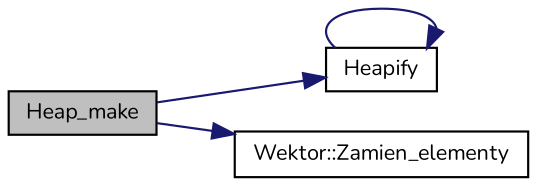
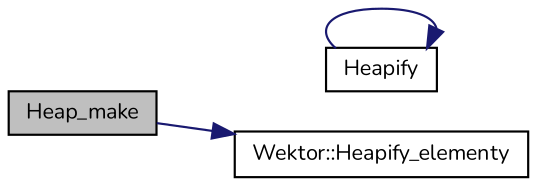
edge "Heap_make" -> "Heapify": removed
node "Wektor::Zamien_elementy": label "Wektor::Zamien_elementy" -> "Wektor::Heapify_elementy"
